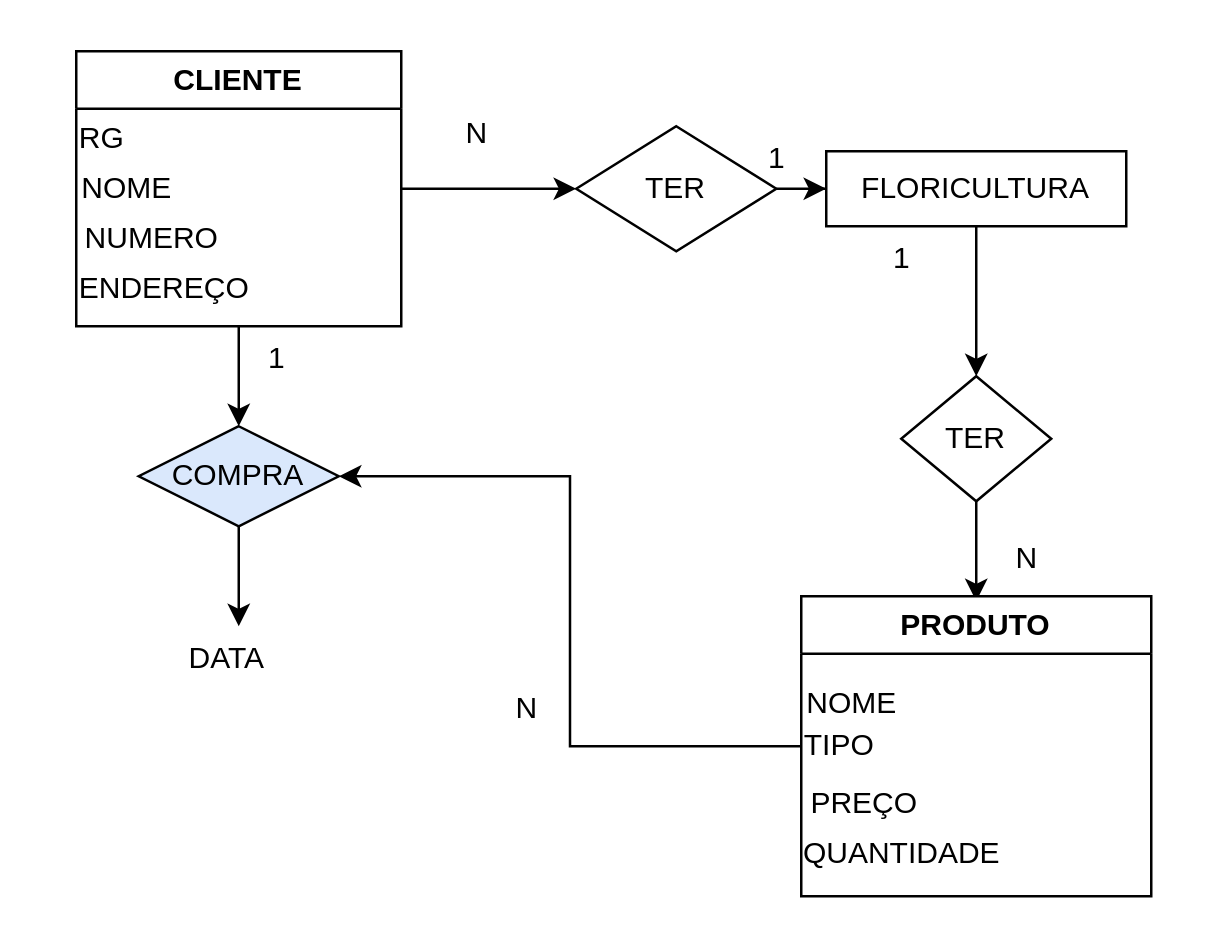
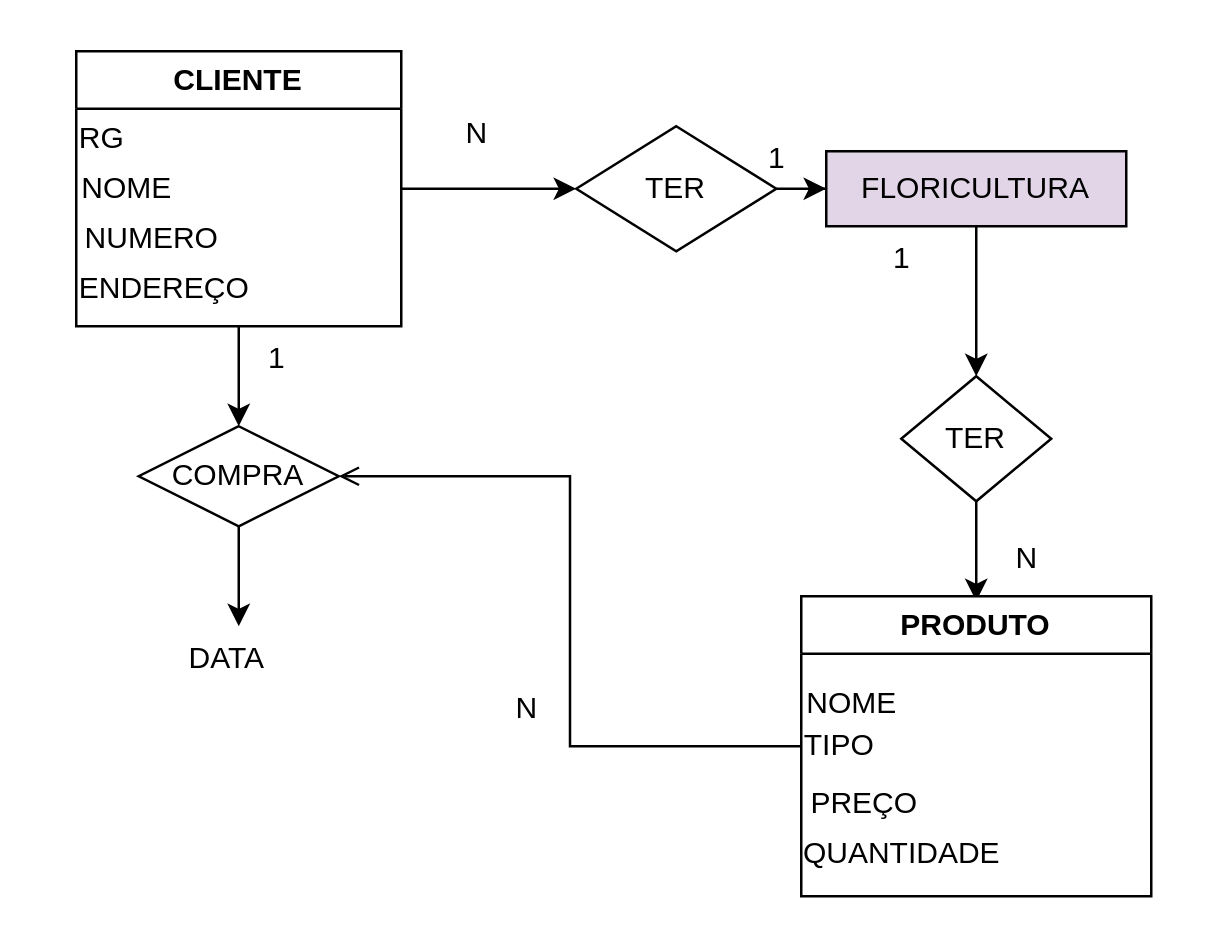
node "FLORICULTURA": fillcolor #ffffff -> #e1d5e7
node "COMPRA": fillcolor #dae8fc -> #ffffff
edge "PRODUTO" -> "COMPRA": arrowhead classic -> open
